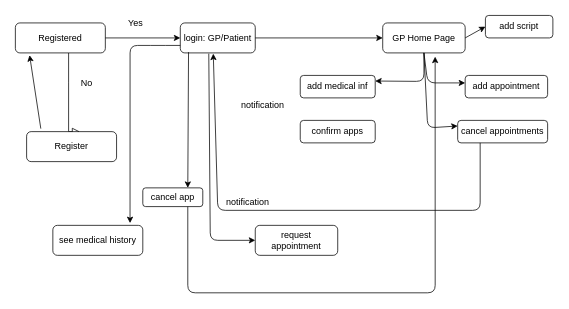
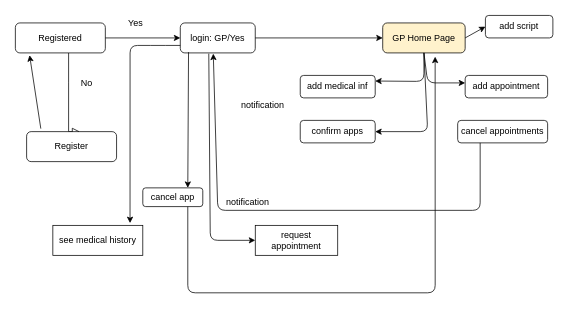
node "login: GP/Patient": label "login: GP/Patient" -> "login: GP/Yes"
node "GP Home Page": fillcolor #ffffff -> #fff2cc
edge "GP Home Page" -> "cancel appointments": removed
edge "GP Home Page" -> "confirm apps": added
node "see medical history": shape rounded rectangle -> rectangle
node "request appointment": shape rounded rectangle -> rectangle
